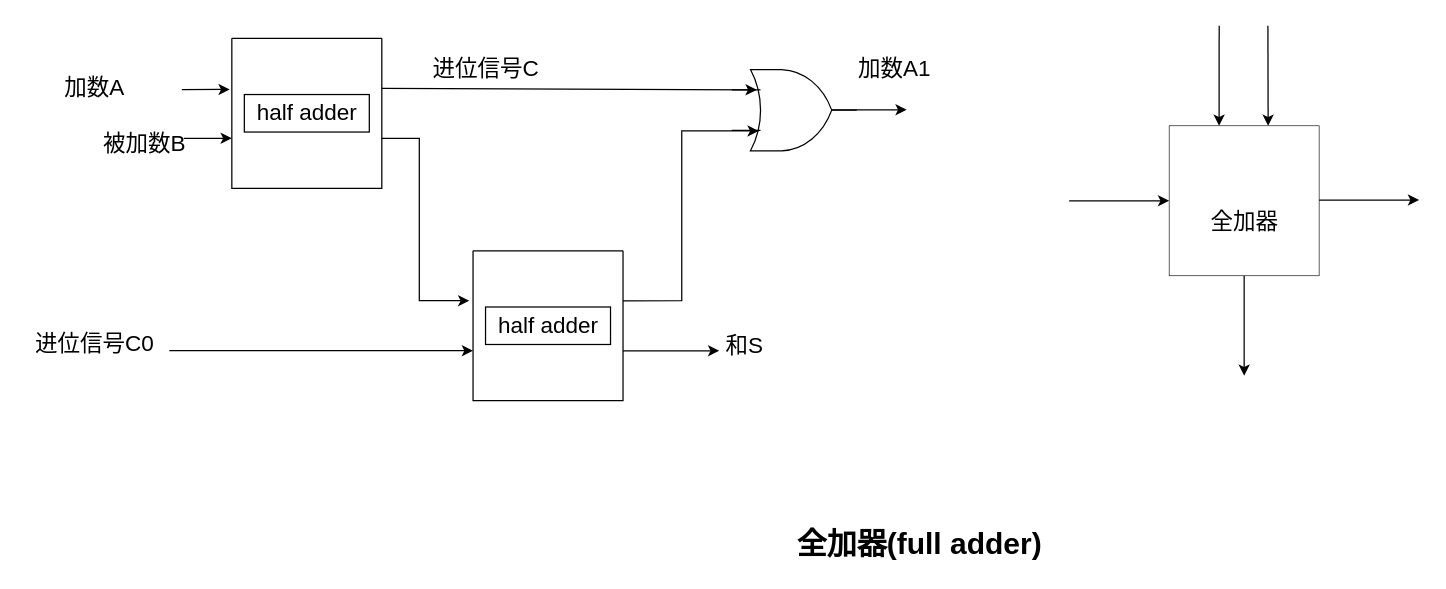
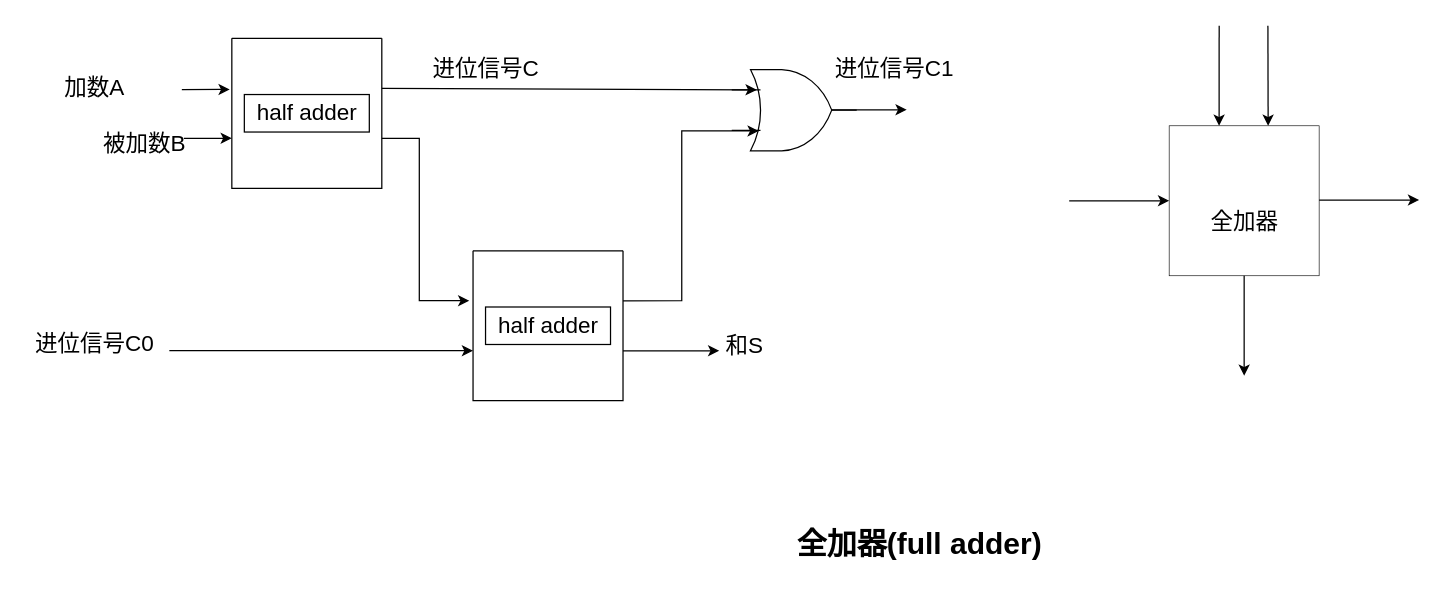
node "加数A1": label "加数A1" -> "进位信号C1"
